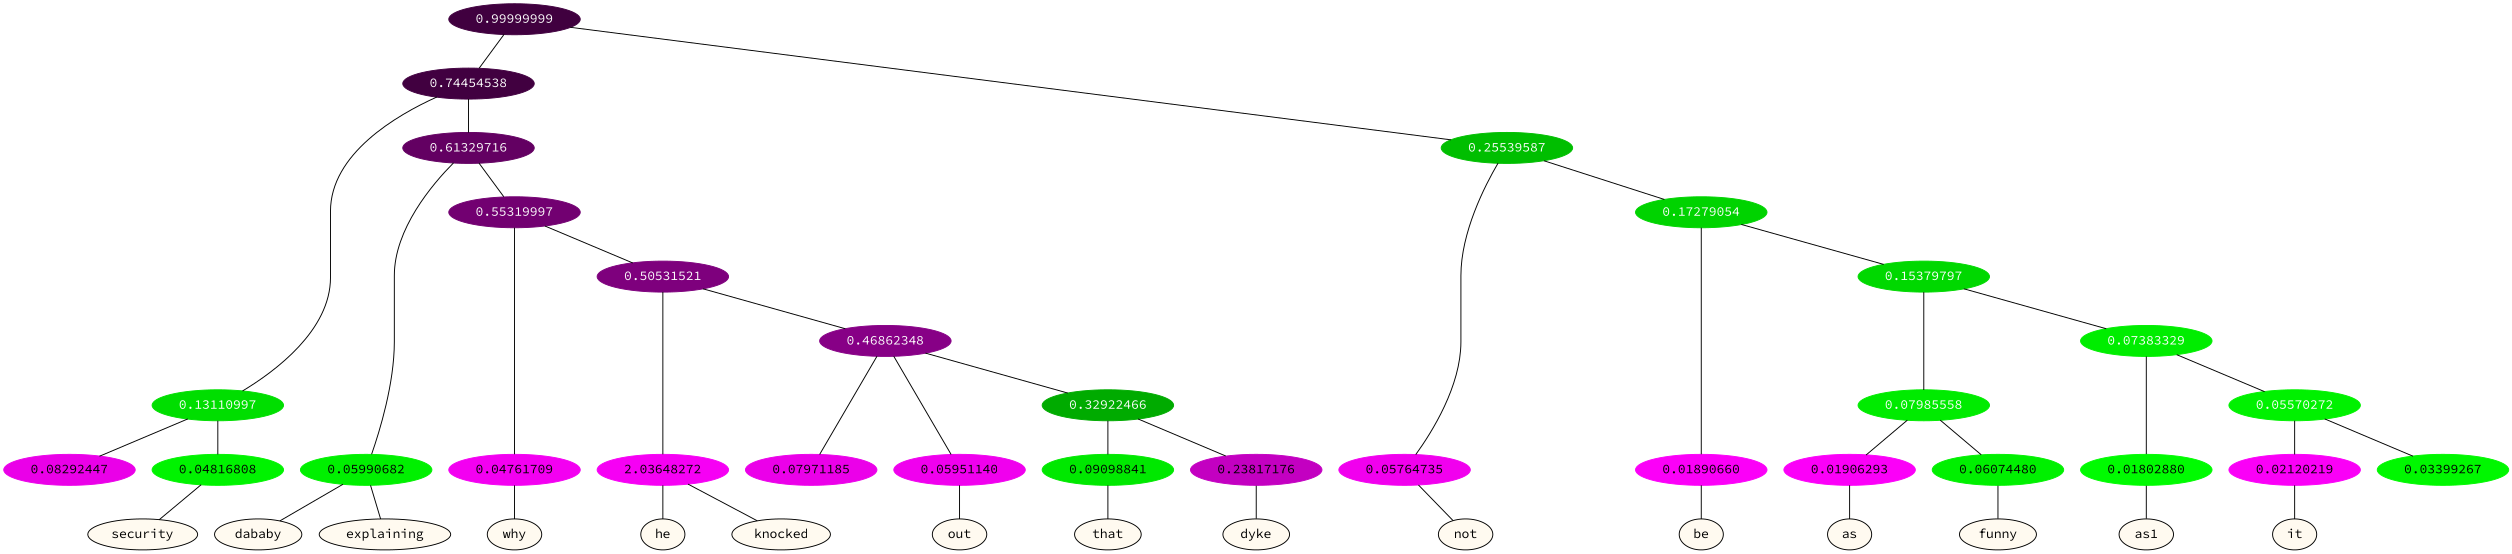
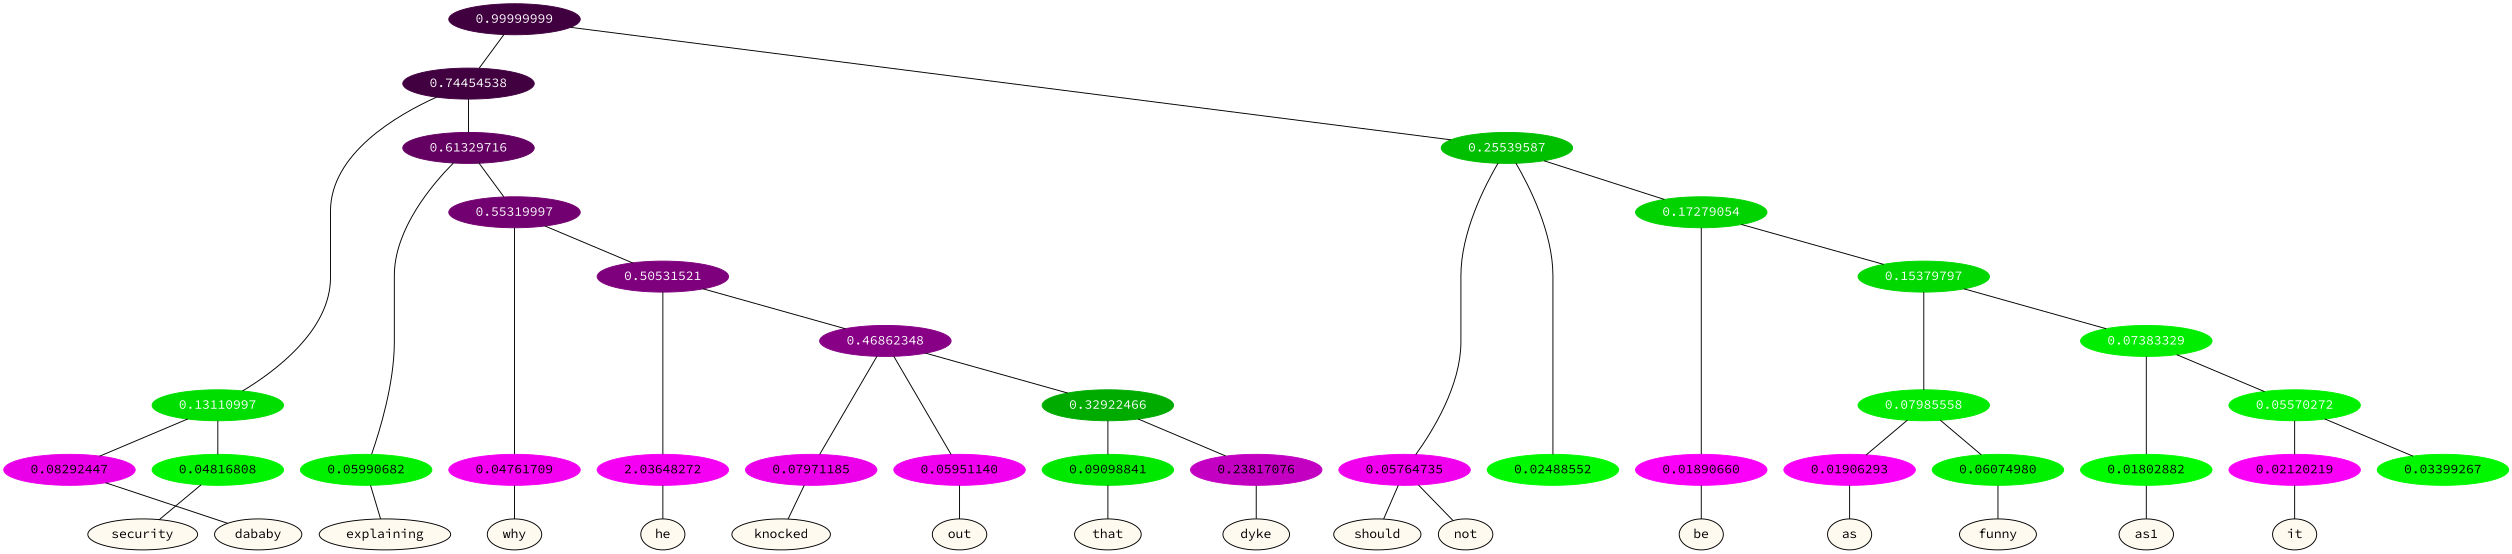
node "0.23817176": label "0.23817176" -> "0.23817076"
node "0.02488552": added
node "0.06074480": label "0.06074480" -> "0.06074980"
node "0.01802880": label "0.01802880" -> "0.01802882"
edge "2.03648272" -- "knocked": now "0.07971185" -- "knocked"
edge "0.05990682" -- "dababy": now "0.08292447" -- "dababy"
node "should": added
